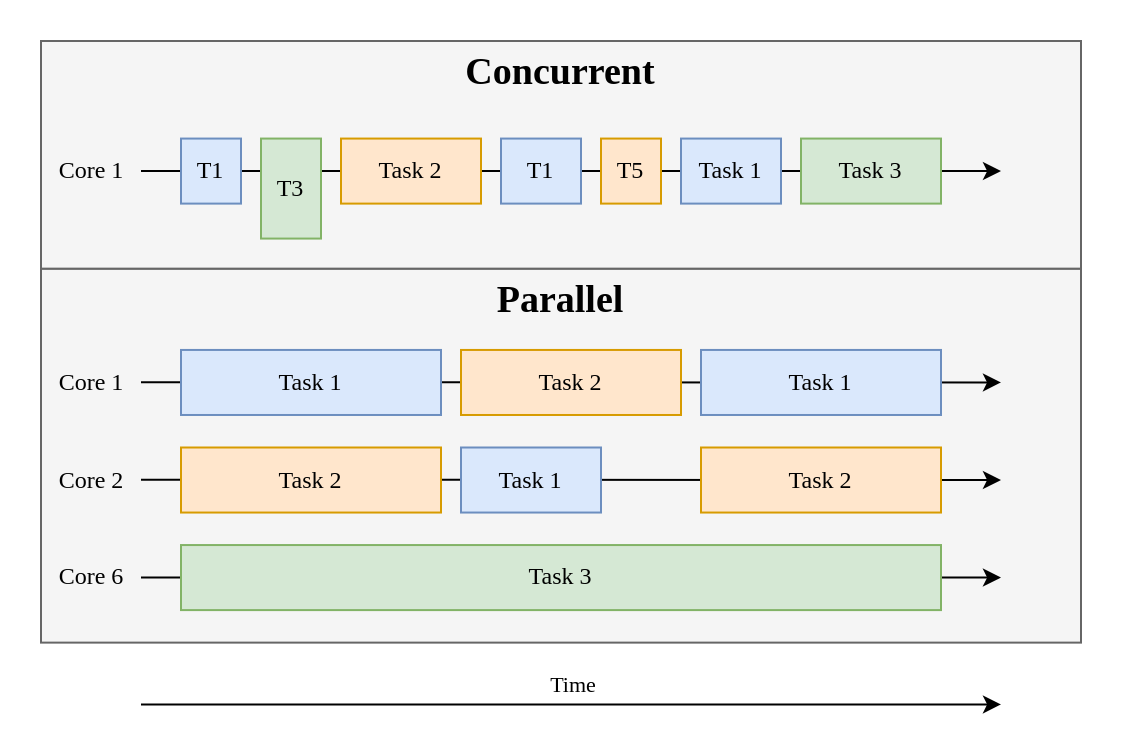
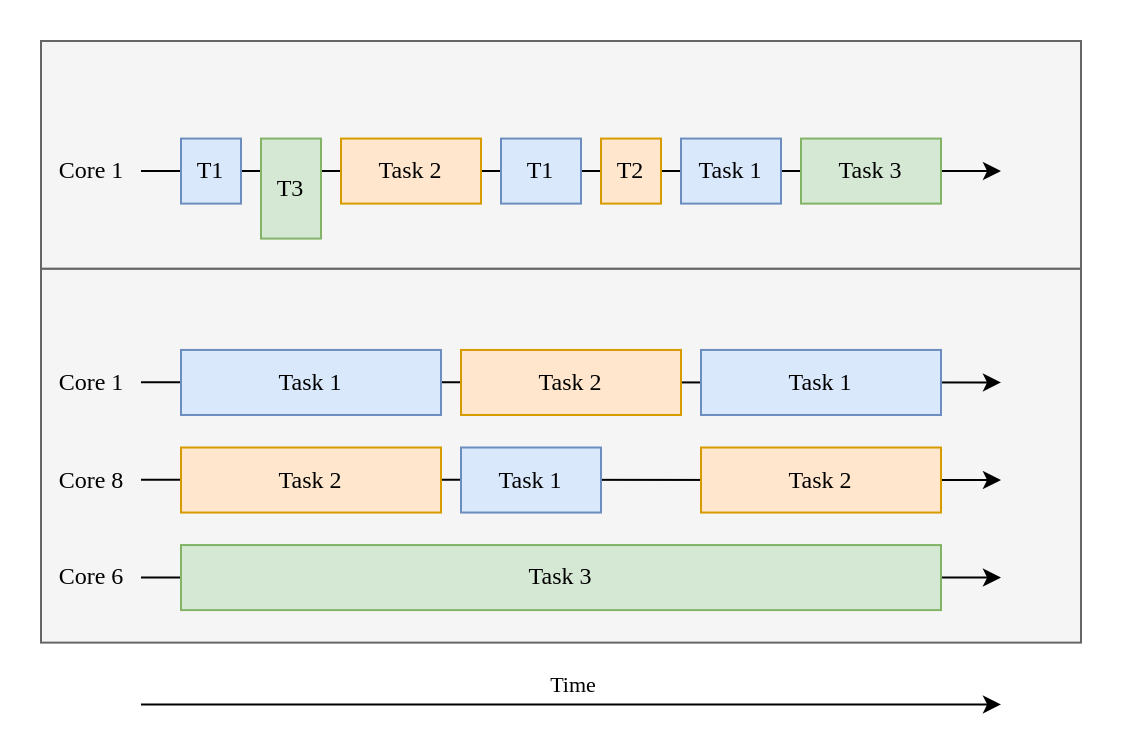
node "Concurrent": removed
node "T5": label "T5" -> "T2"
node "Parallel": removed
node "Core 2": label "Core 2" -> "Core 8"
